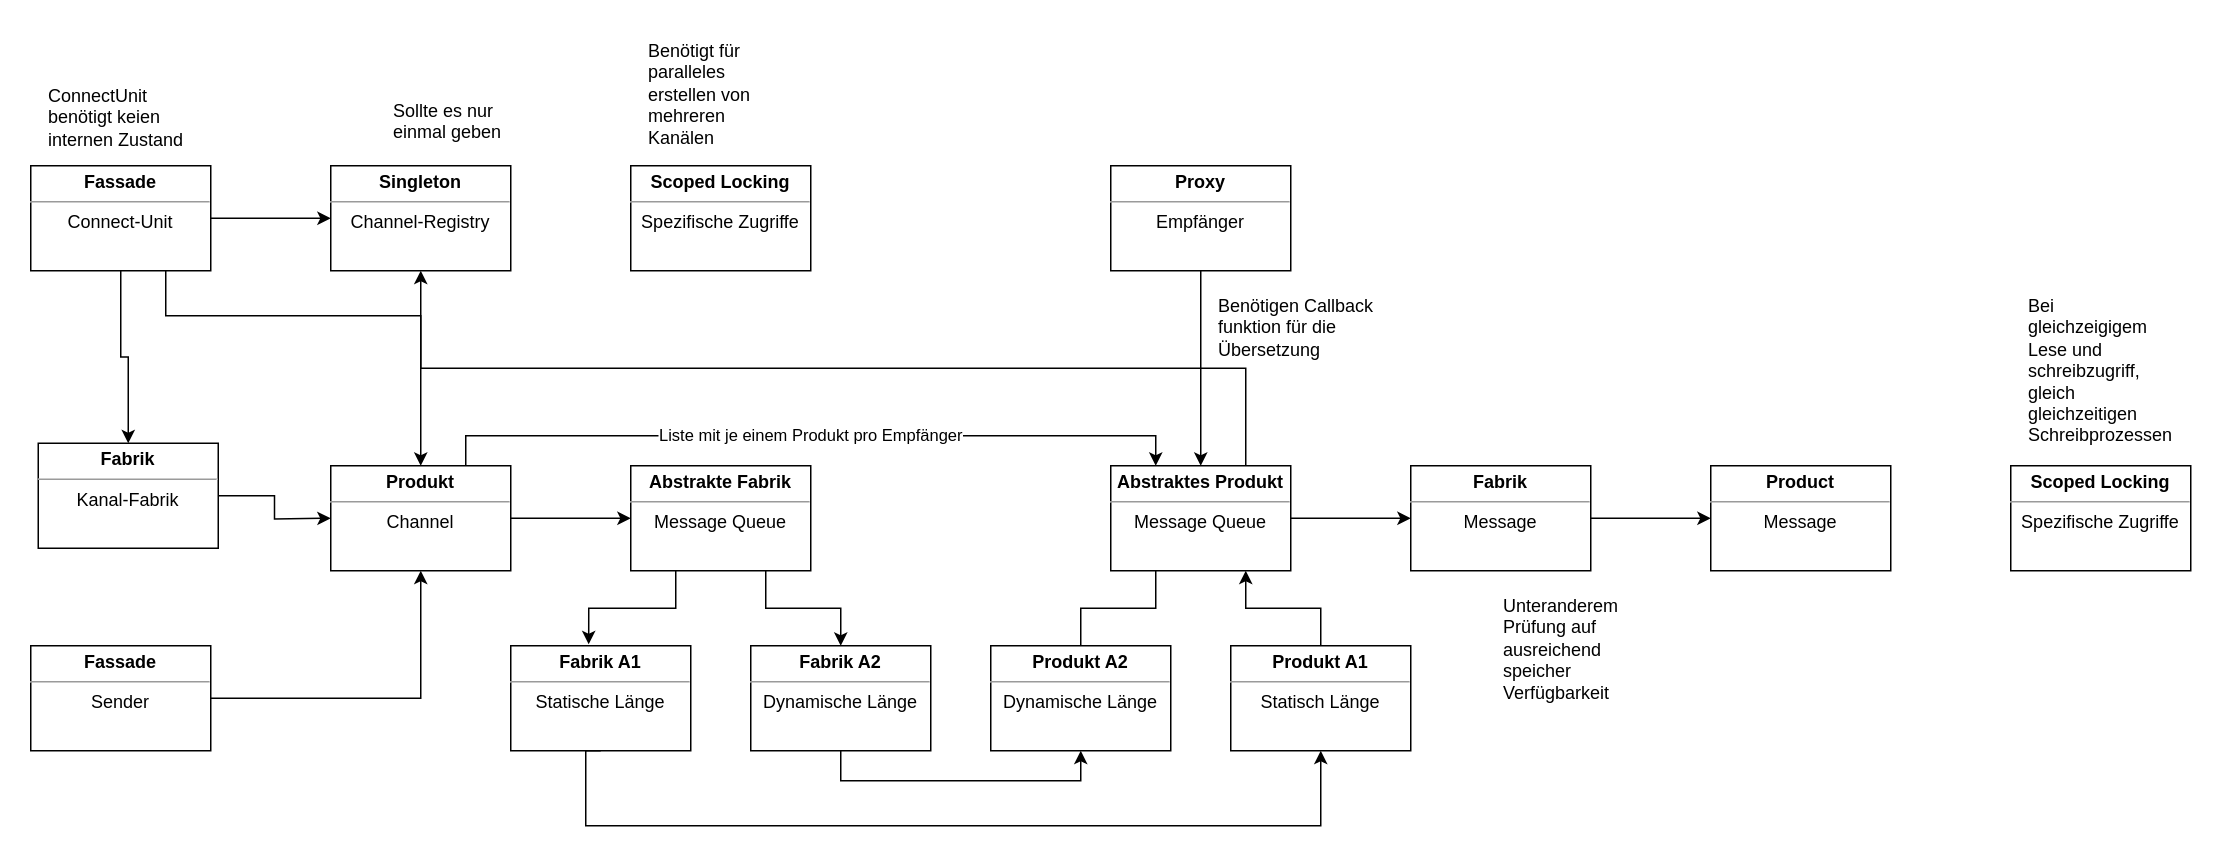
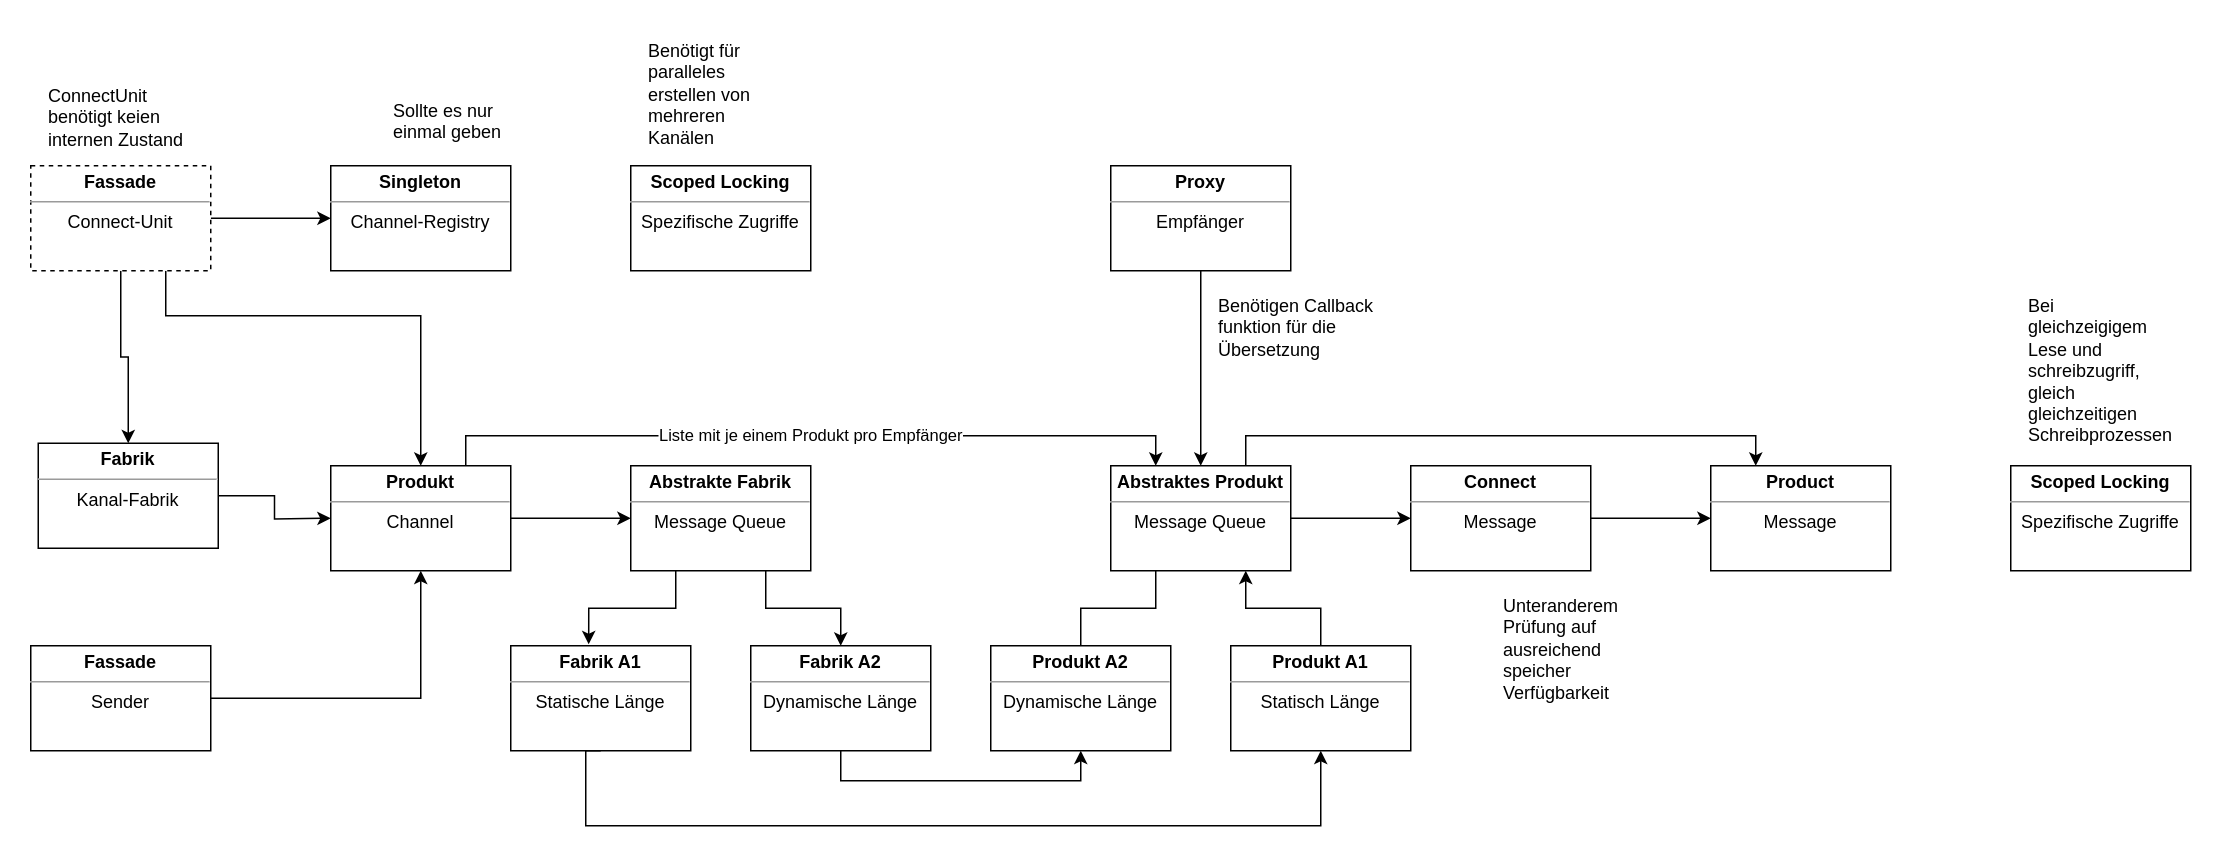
node "Fassade Connect-Unit": style solid -> dashed
edge "Abstraktes Produkt Message Queue" -> "Singleton Channel-Registry": now "Abstraktes Produkt Message Queue" -> "Product Message"
node "Fabrik Message": label "Fabrik Message" -> "Connect Message"
